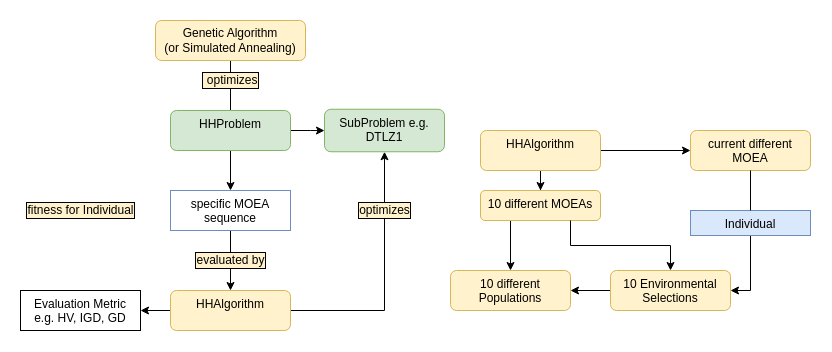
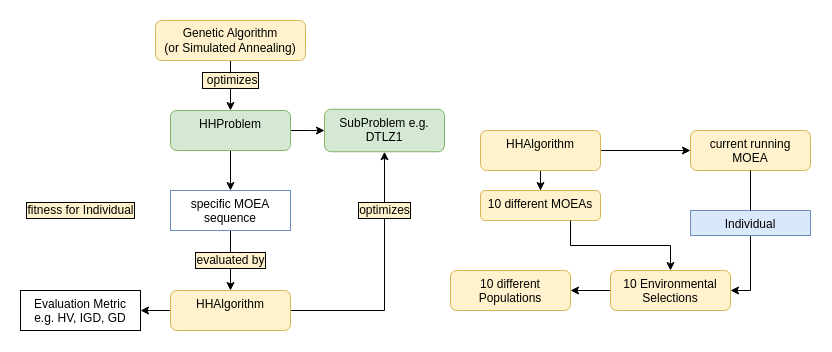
edge "Genetic Algorithm (or Simulated Annealing)" -- "HHProblem": arrowhead none -> classic
node "current different MOEA": label "current different MOEA" -> "current running MOEA"
edge "10 different MOEAs" -> "10 different Populations": removed
